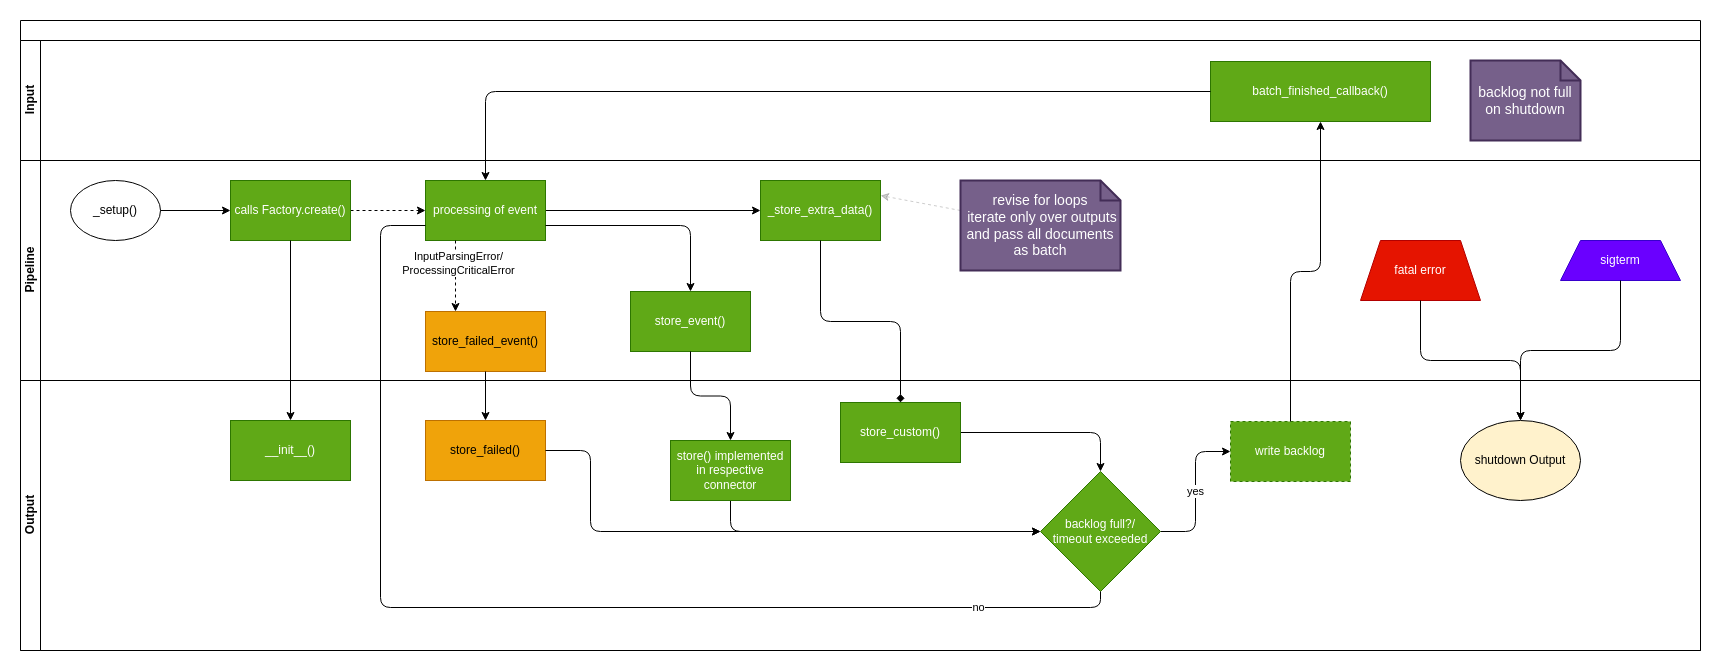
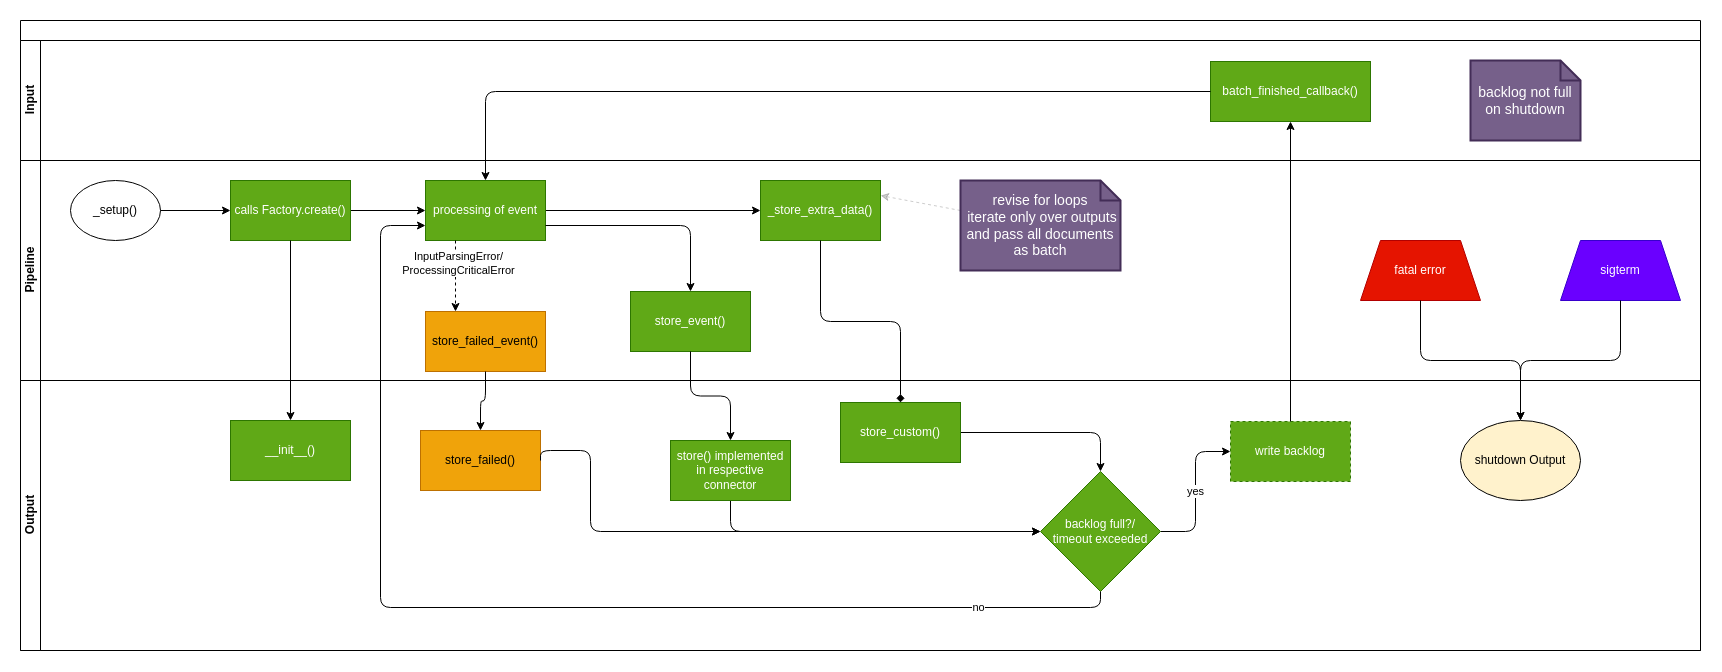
node "batch_finished_callback()": size 220x60 -> 160x60
edge "calls Factory.create()" -> "processing of event": style dashed -> solid
edge "processing of event" -- "backlog full?/ timeout exceeded": arrowhead none -> classic
node "sigterm": size 120x40 -> 120x60
node "store_failed()": moved (486, 451) -> (481, 461)
